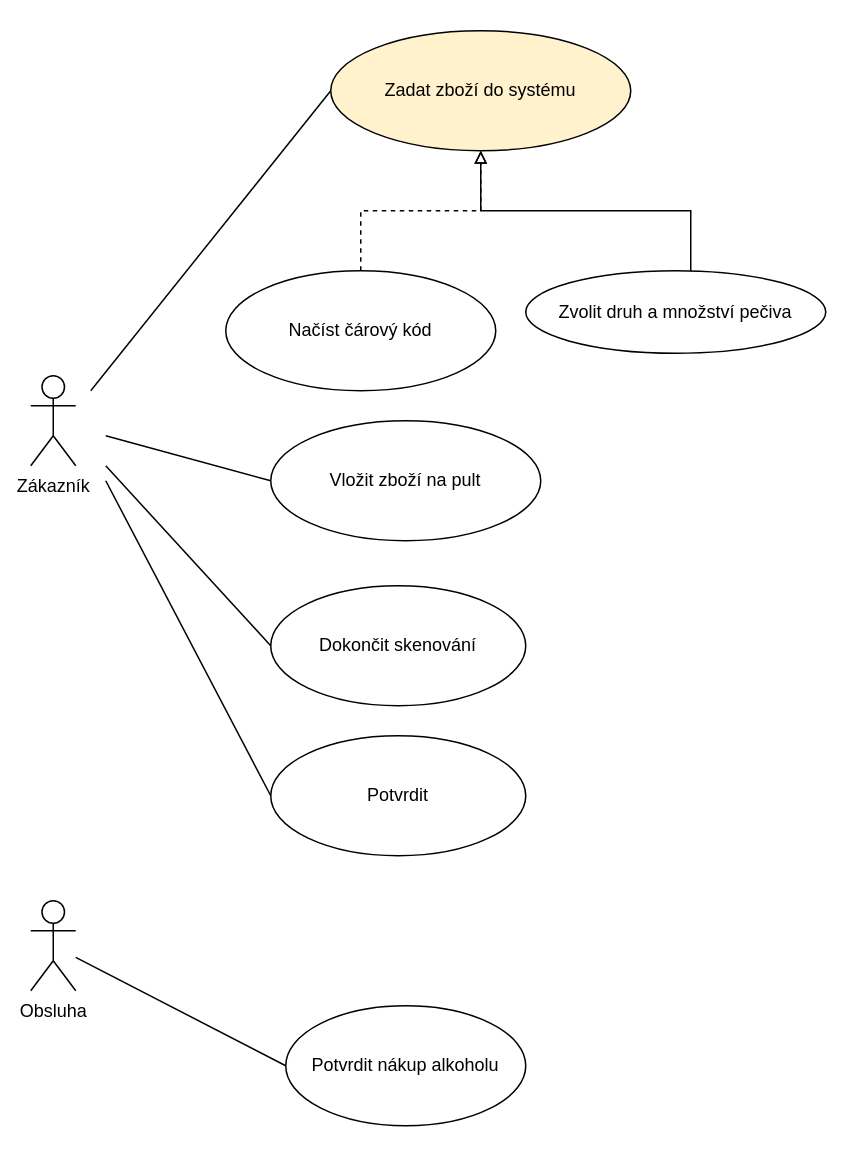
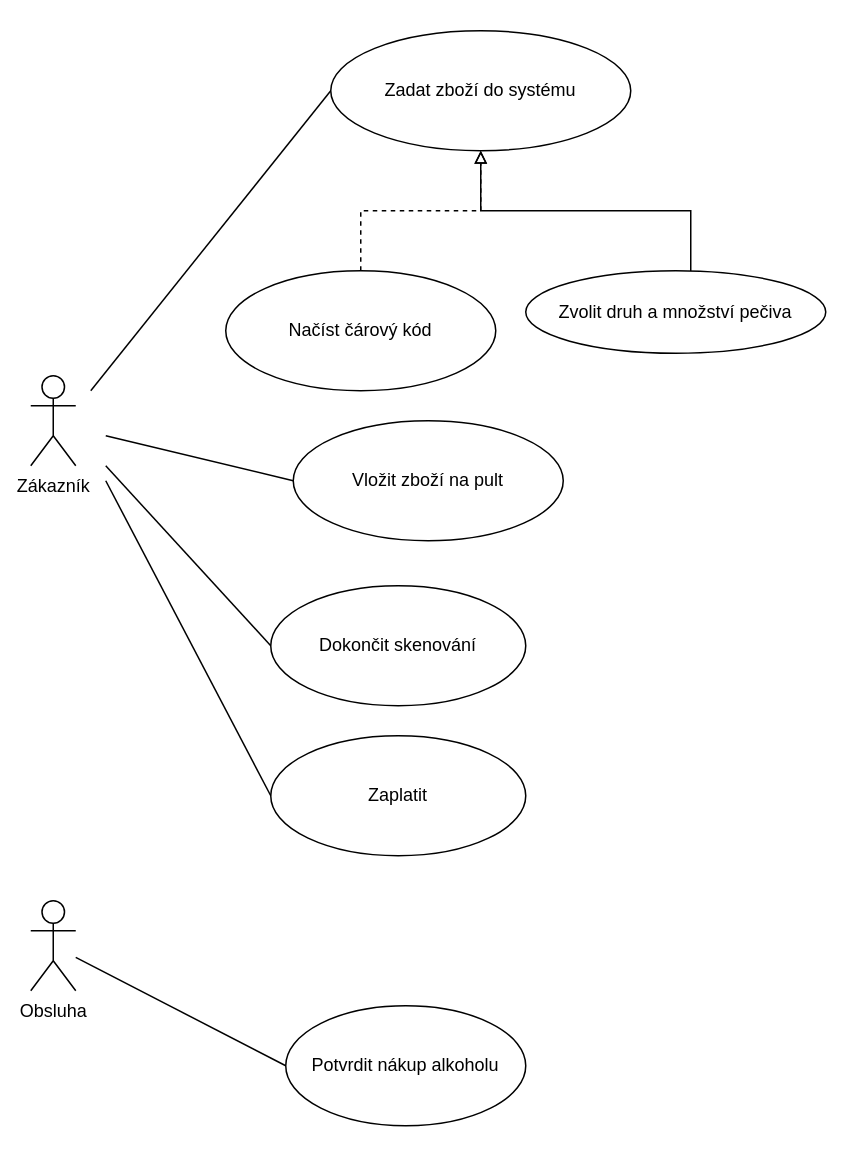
node "Zadat zboží do systému": fillcolor #fff2cc -> #ffffff
node "Vložit zboží na pult": moved (406, 481) -> (428, 481)
node "Potvrdit": label "Potvrdit" -> "Zaplatit"
